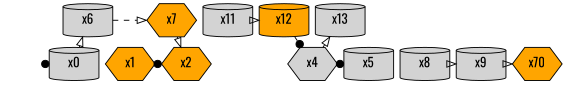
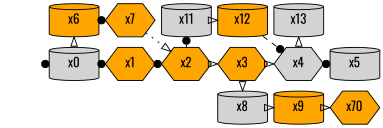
node "x6": fillcolor lightgrey -> orange
edge "x6" -> "x7": arrowhead onormal -> dot
edge "x2" -> "x11": added
edge "x0" -> "x1": added
node "x3": added
node "x9": fillcolor lightgrey -> orange
